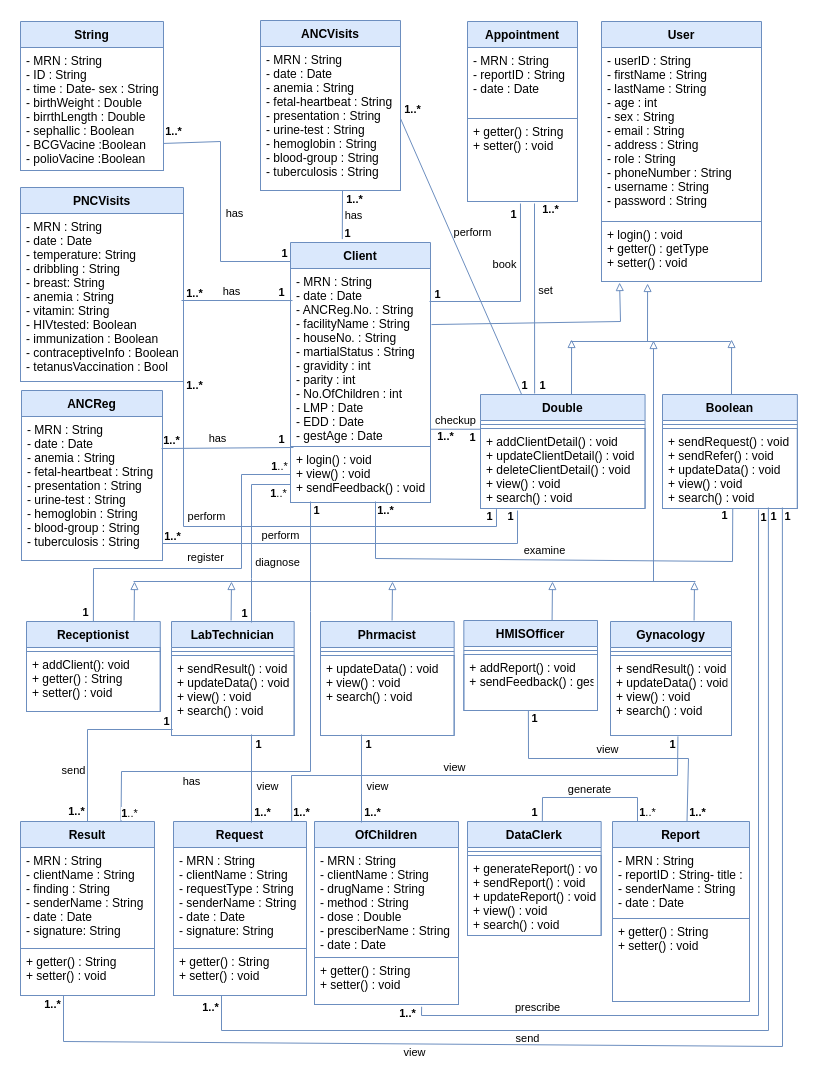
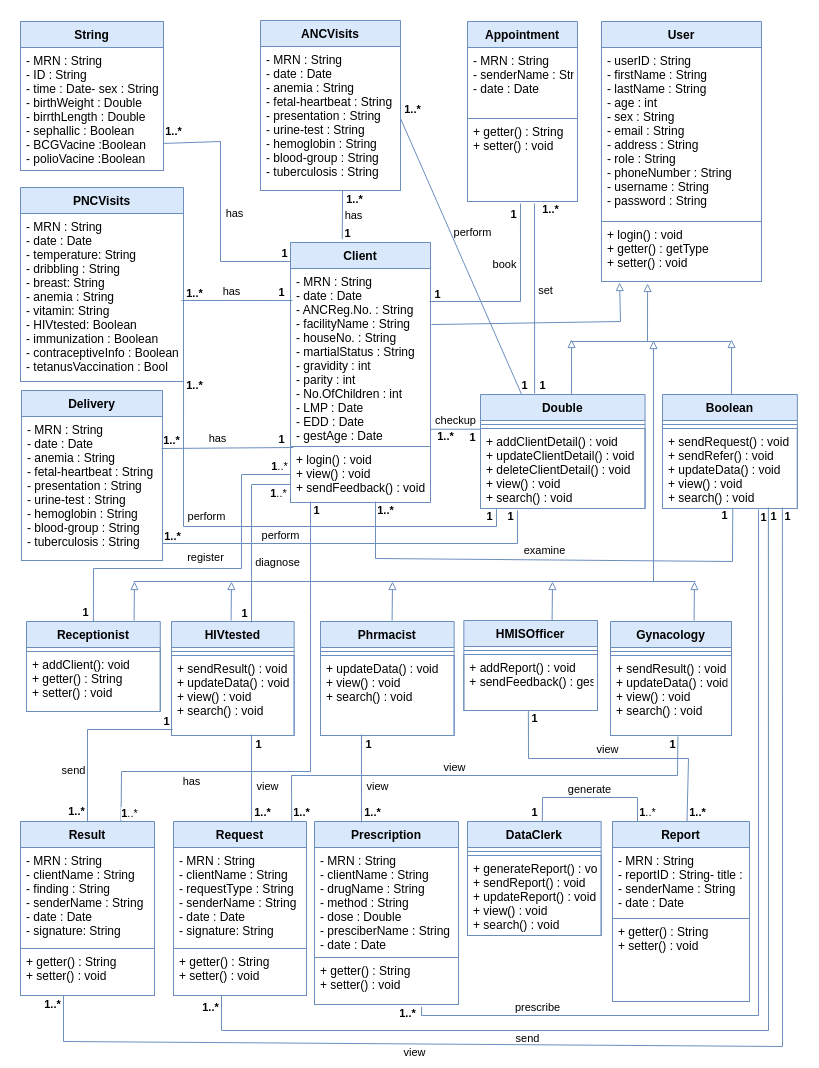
node "- MRN : String - reportID : String - date : Date": label "- MRN : String - reportID : String - date : Date" -> "- MRN : String - senderName : String - date : Date"
node "ANCReg": label "ANCReg" -> "Delivery"
node "LabTechnician": label "LabTechnician" -> "HIVtested"
node "OfChildren": label "OfChildren" -> "Prescription"
